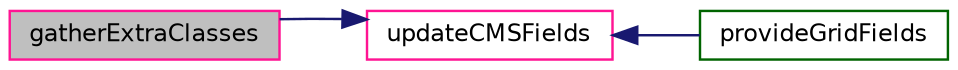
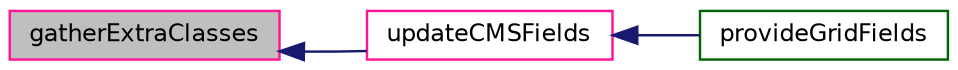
edge "gatherExtraClasses" -> "updateCMSFields": reversed
